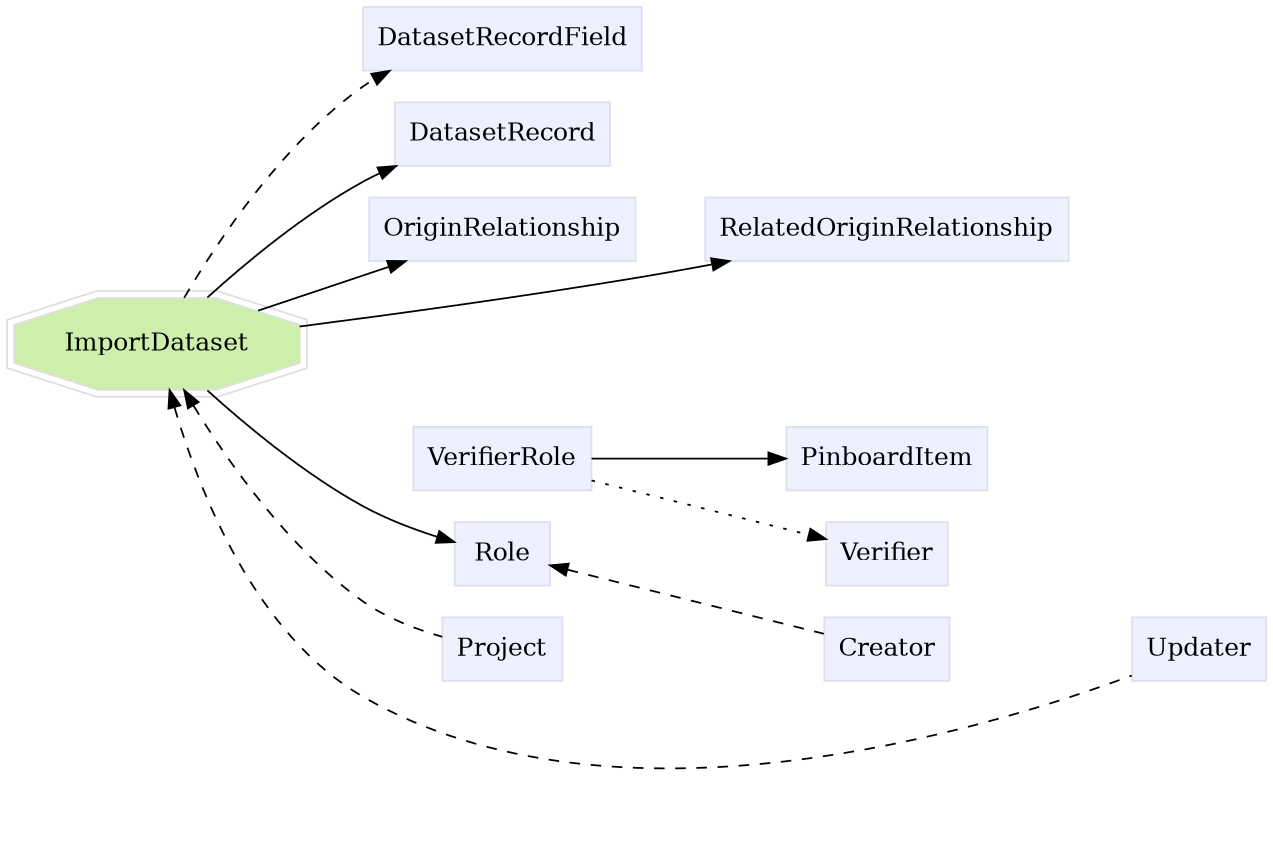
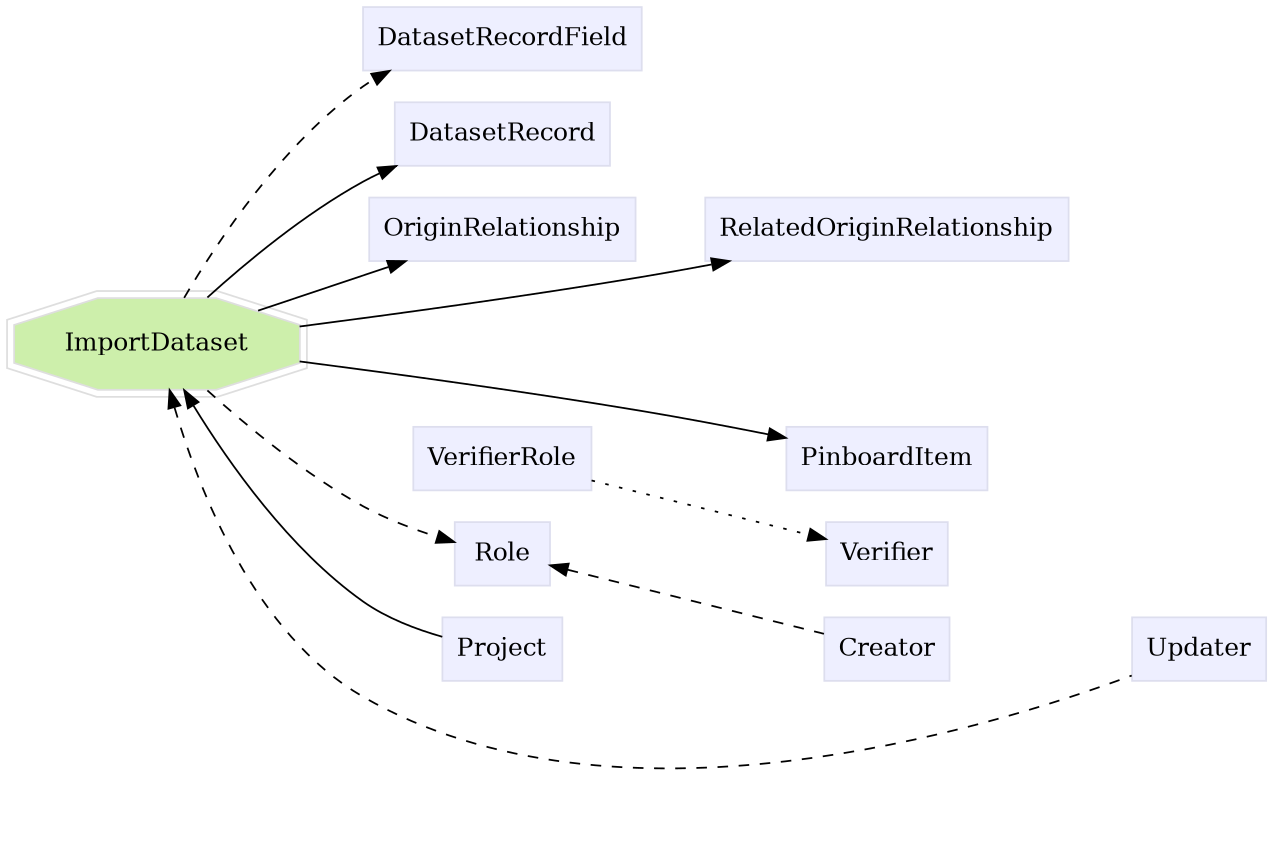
edge "VerifierRole" -> "PinboardItem": now "ImportDataset" -> "PinboardItem"
edge "ImportDataset" -> "Role": style solid -> dashed
edge "Project" -> "ImportDataset": style dashed -> solid
